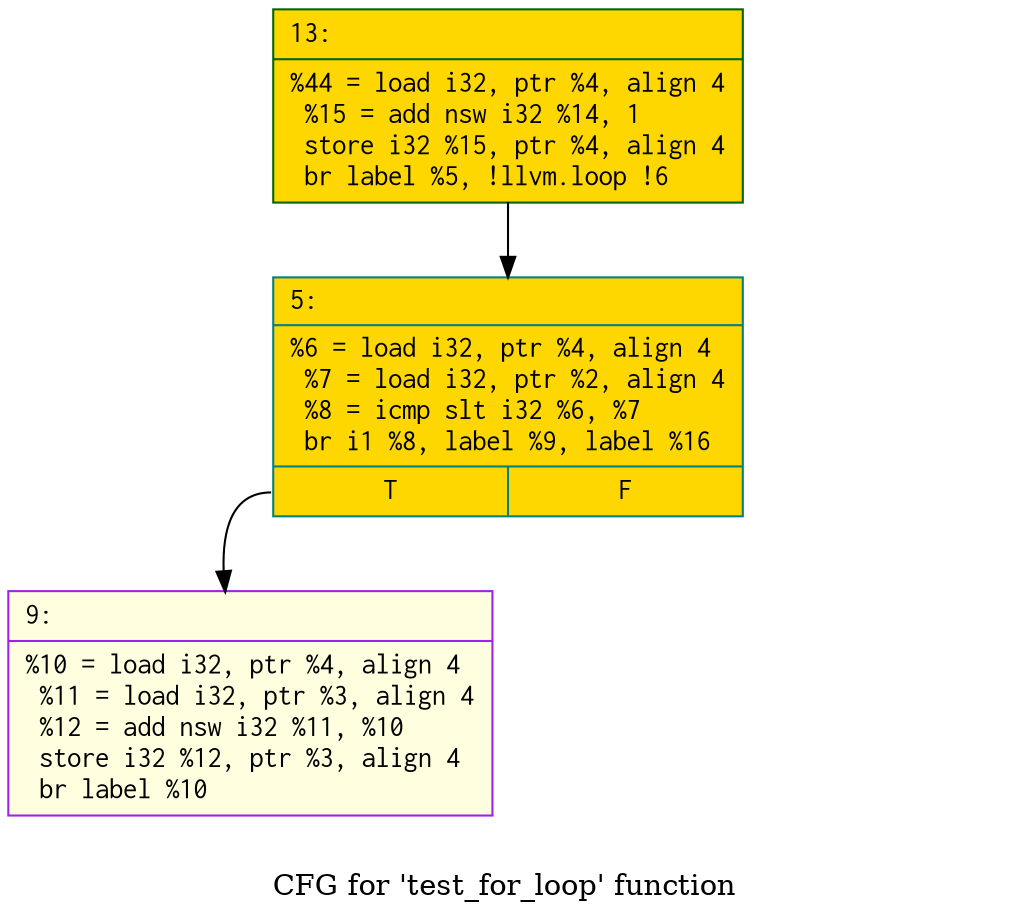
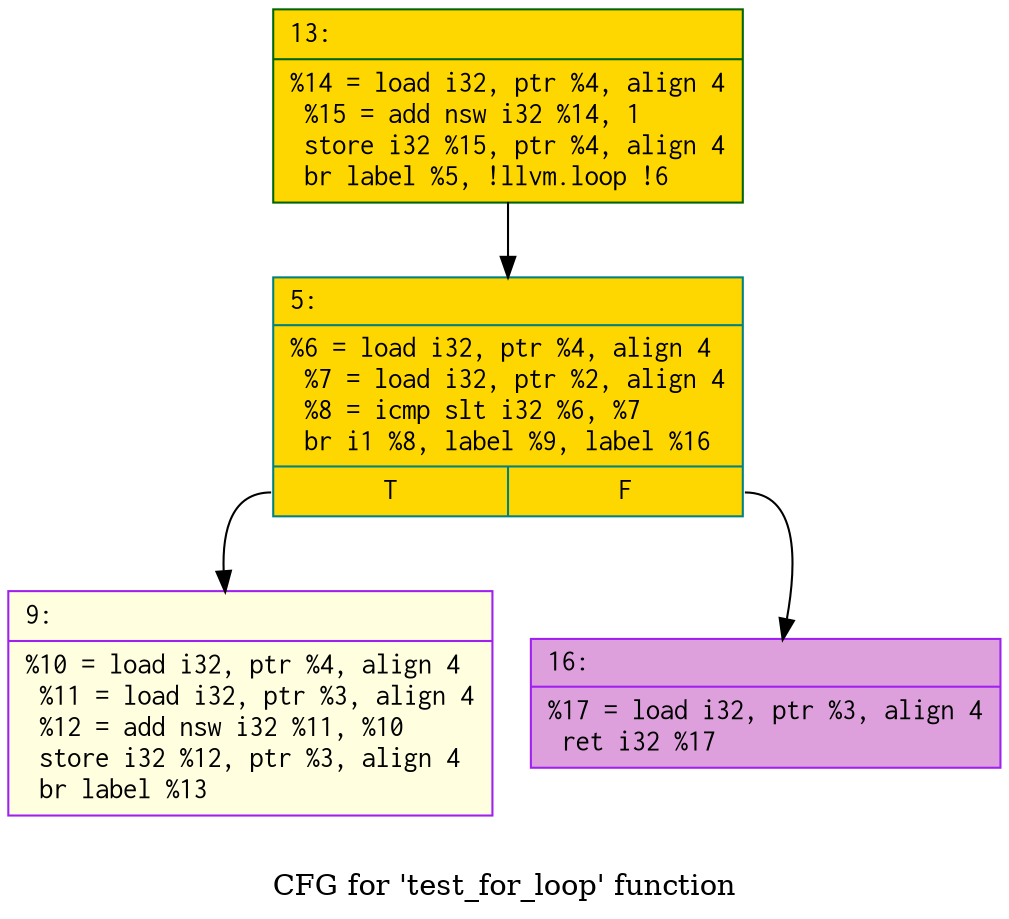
node "13:": text "%44 = load i32, ptr %4, align 4" -> "%14 = load i32, ptr %4, align 4"
node "16:": added
node "9:": text "br label %10" -> "br label %13"
